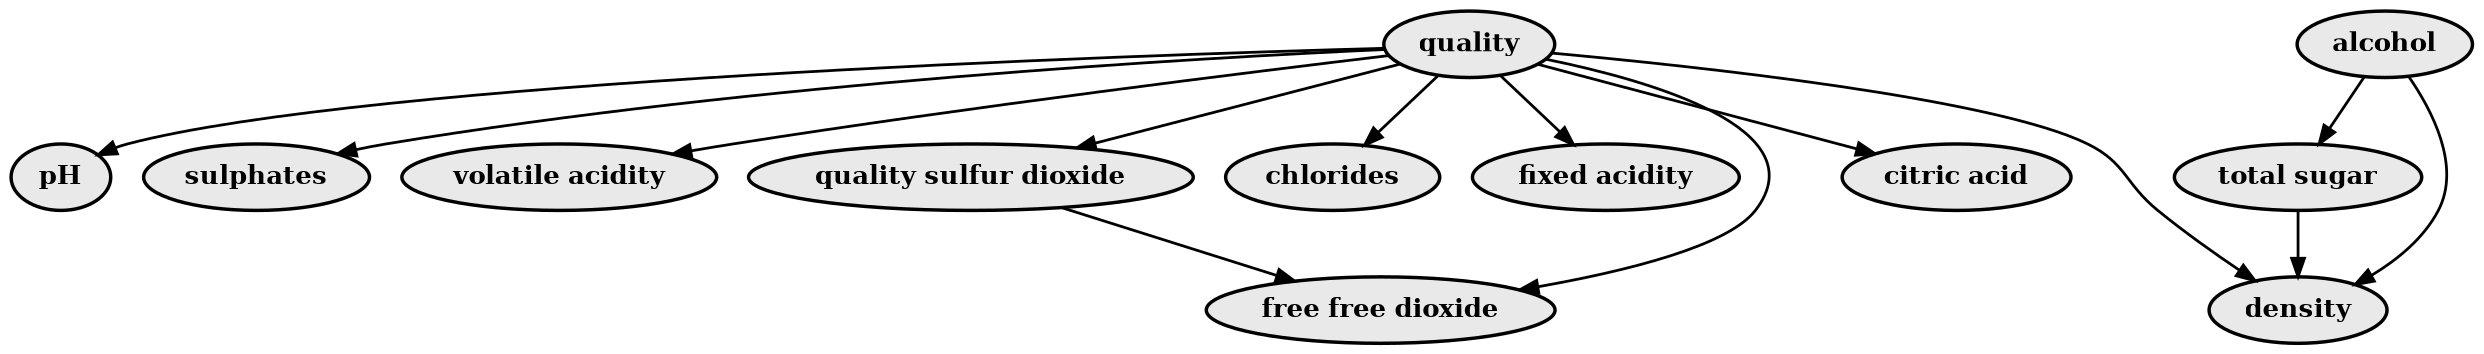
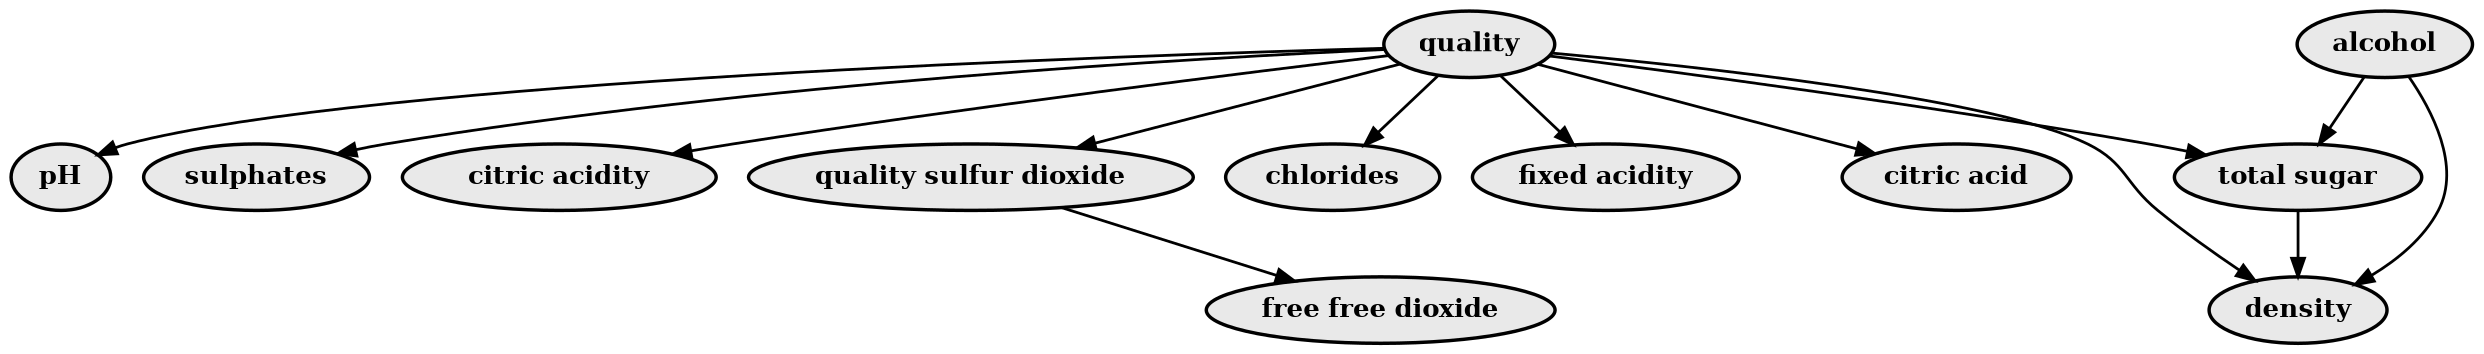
node "volatile acidity": label "volatile acidity" -> "citric acidity"
edge "quality" -> "free free dioxide": now "quality" -> "total sugar"
